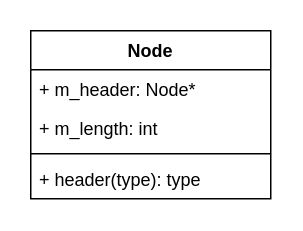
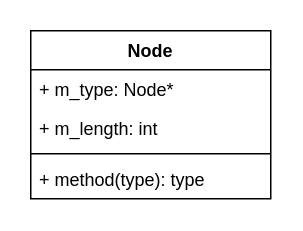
node "+ m_header: Node*": label "+ m_header: Node*" -> "+ m_type: Node*"
node "+ header(type): type": label "+ header(type): type" -> "+ method(type): type"
